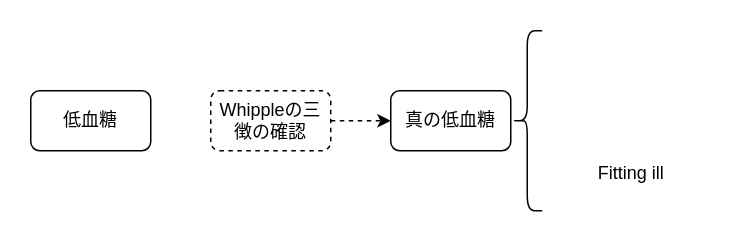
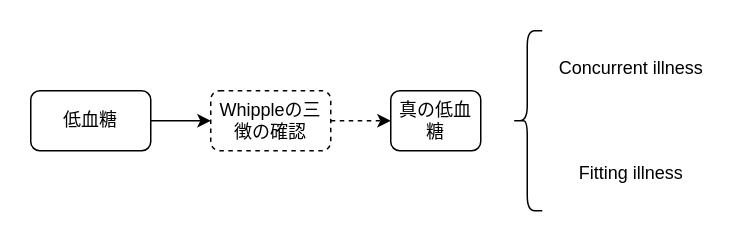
node "Concurrent illness": added
edge "低血糖" -> "Whippleの三徴の確認": added
node "真の低血糖": size 120x60 -> 90x60
node "Fitting ill": label "Fitting ill" -> "Fitting illness"
